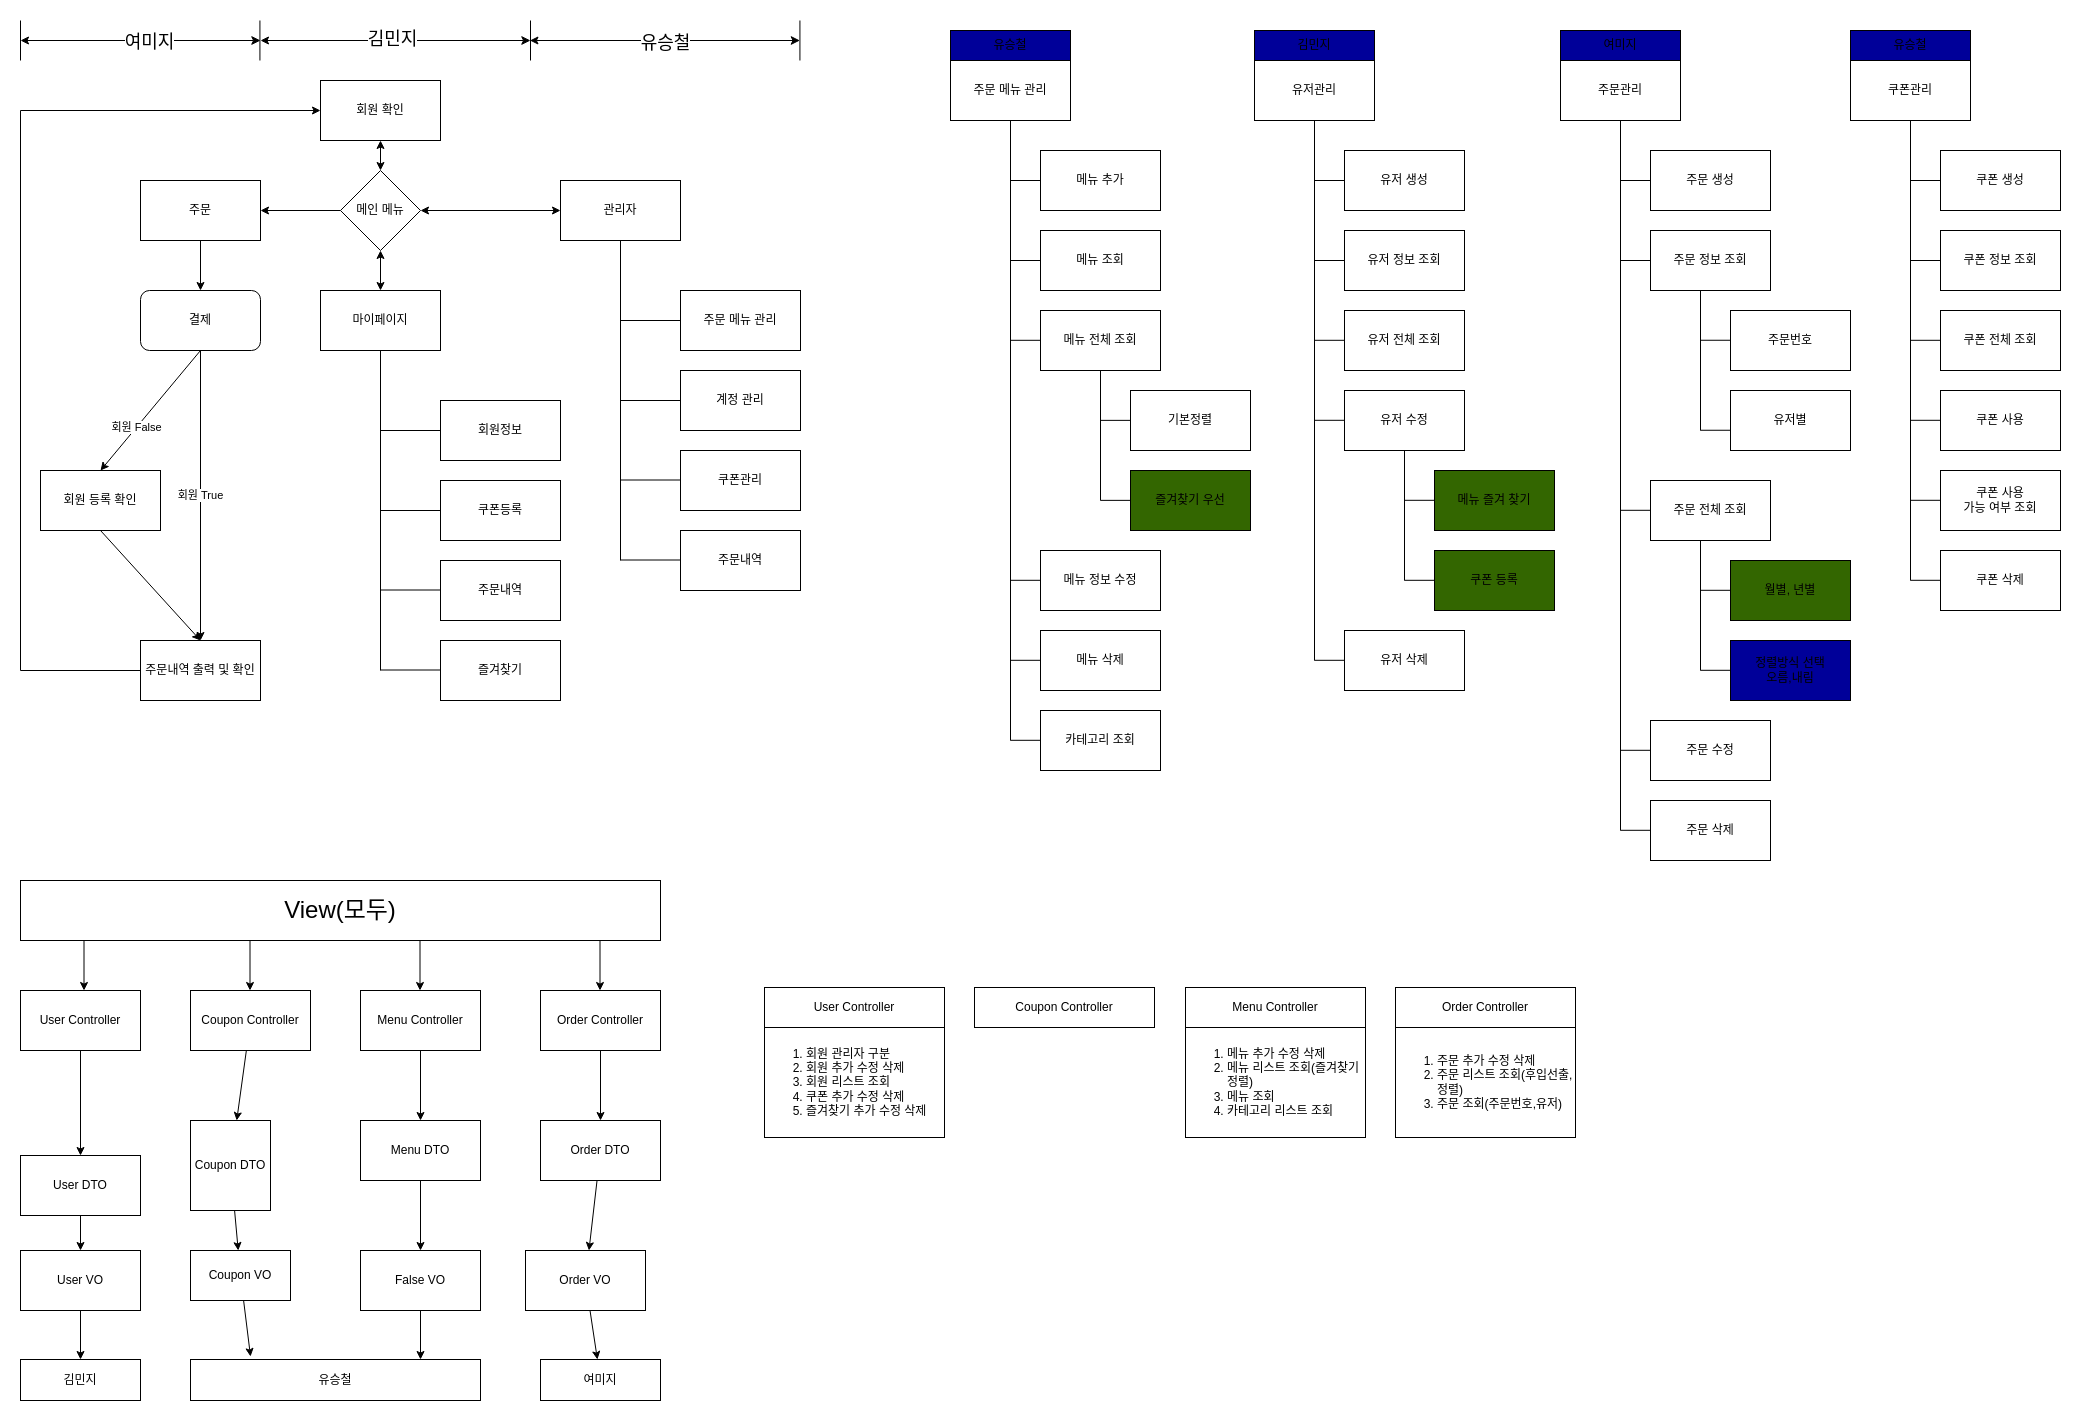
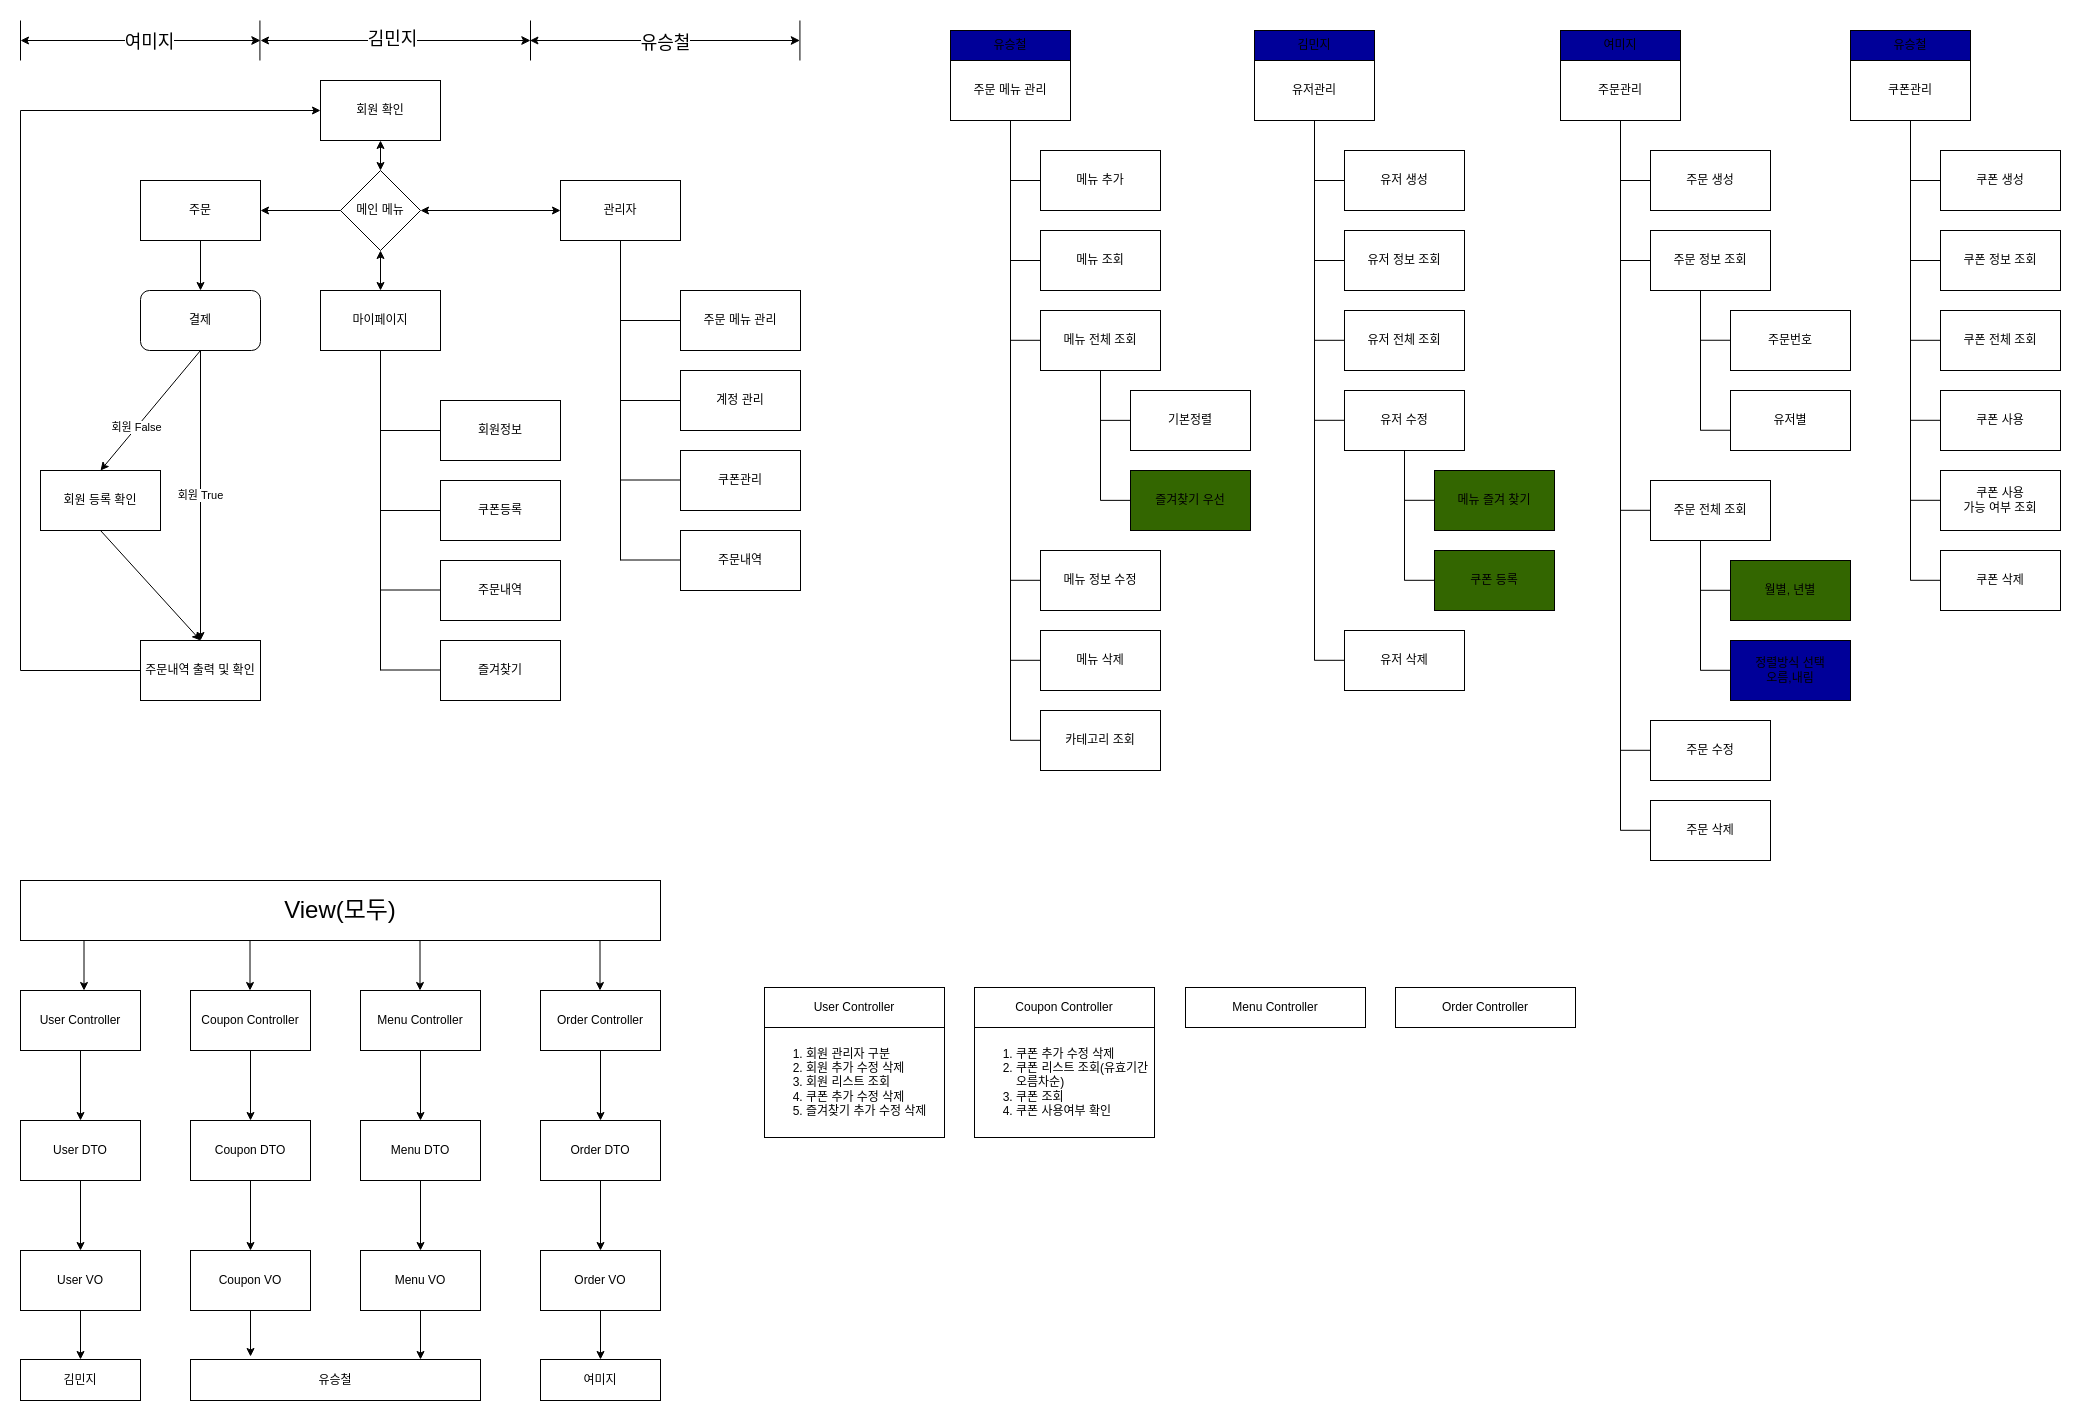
node "쿠폰 추가 수정 삭제 쿠폰 리스트 조회(유효기간 오름차순) 쿠폰 조회 쿠폰 사용여부 확인": added
node "메뉴 추가 수정 삭제 메뉴 리스트 조회(즐겨찾기 정렬) 메뉴 조회 카테고리 리스트 조회": removed
node "주문 추가 수정 삭제 주문 리스트 조회(후입선출,정렬) 주문 조회(주문번호,유저)": removed
node "Coupon DTO": size 80x90 -> 120x60
node "User DTO": moved (81, 1186) -> (81, 1151)
node "Coupon VO": size 100x50 -> 120x60
node "False VO": label "False VO" -> "Menu VO"
node "Order VO": moved (586, 1281) -> (601, 1281)
